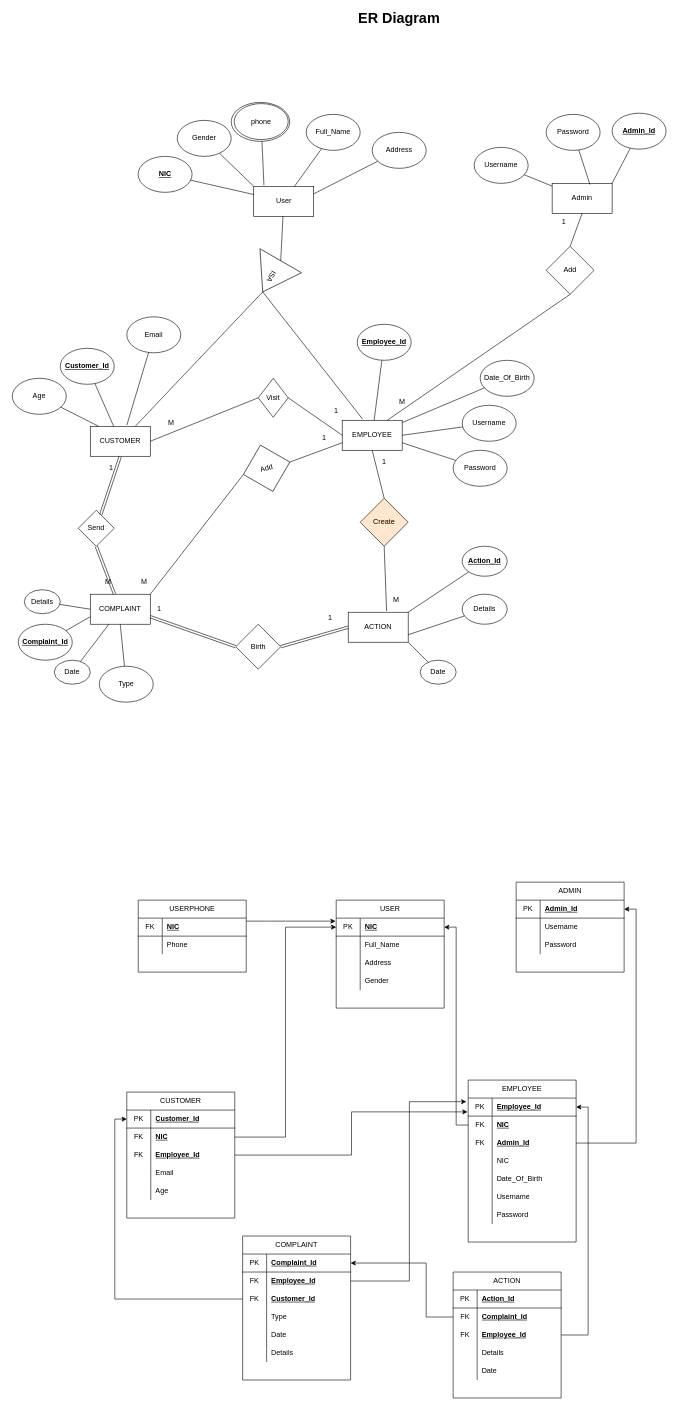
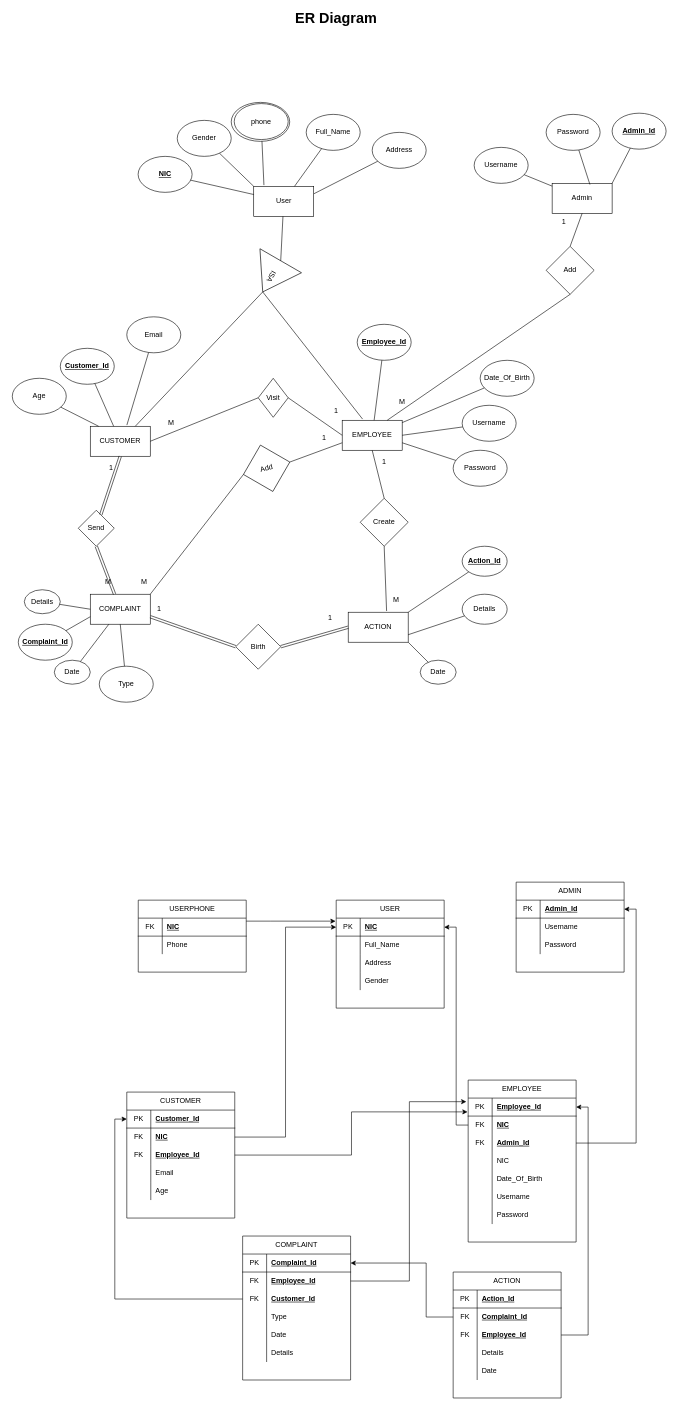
node "ER Diagram": moved (399, 18) -> (336, 18)
node "Create": fillcolor #ffe6cc -> #ffffff
